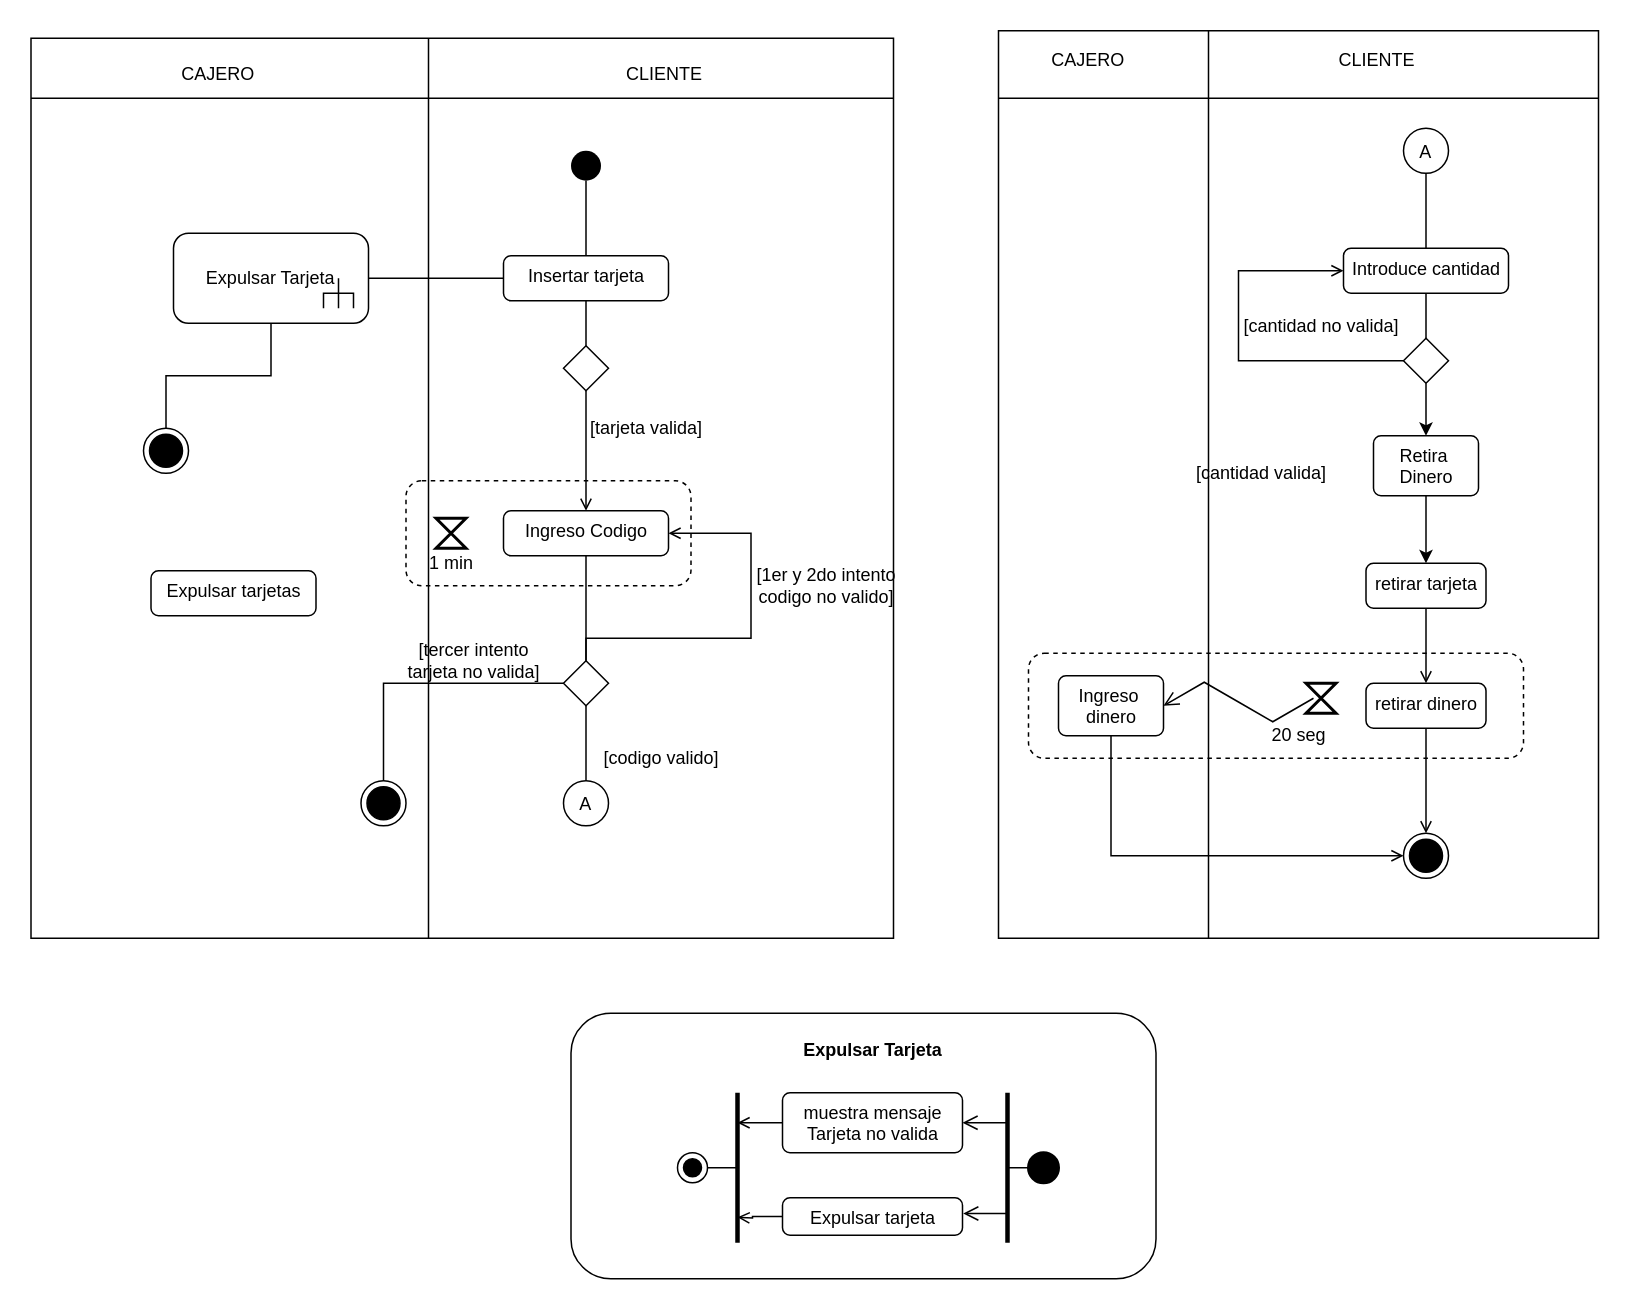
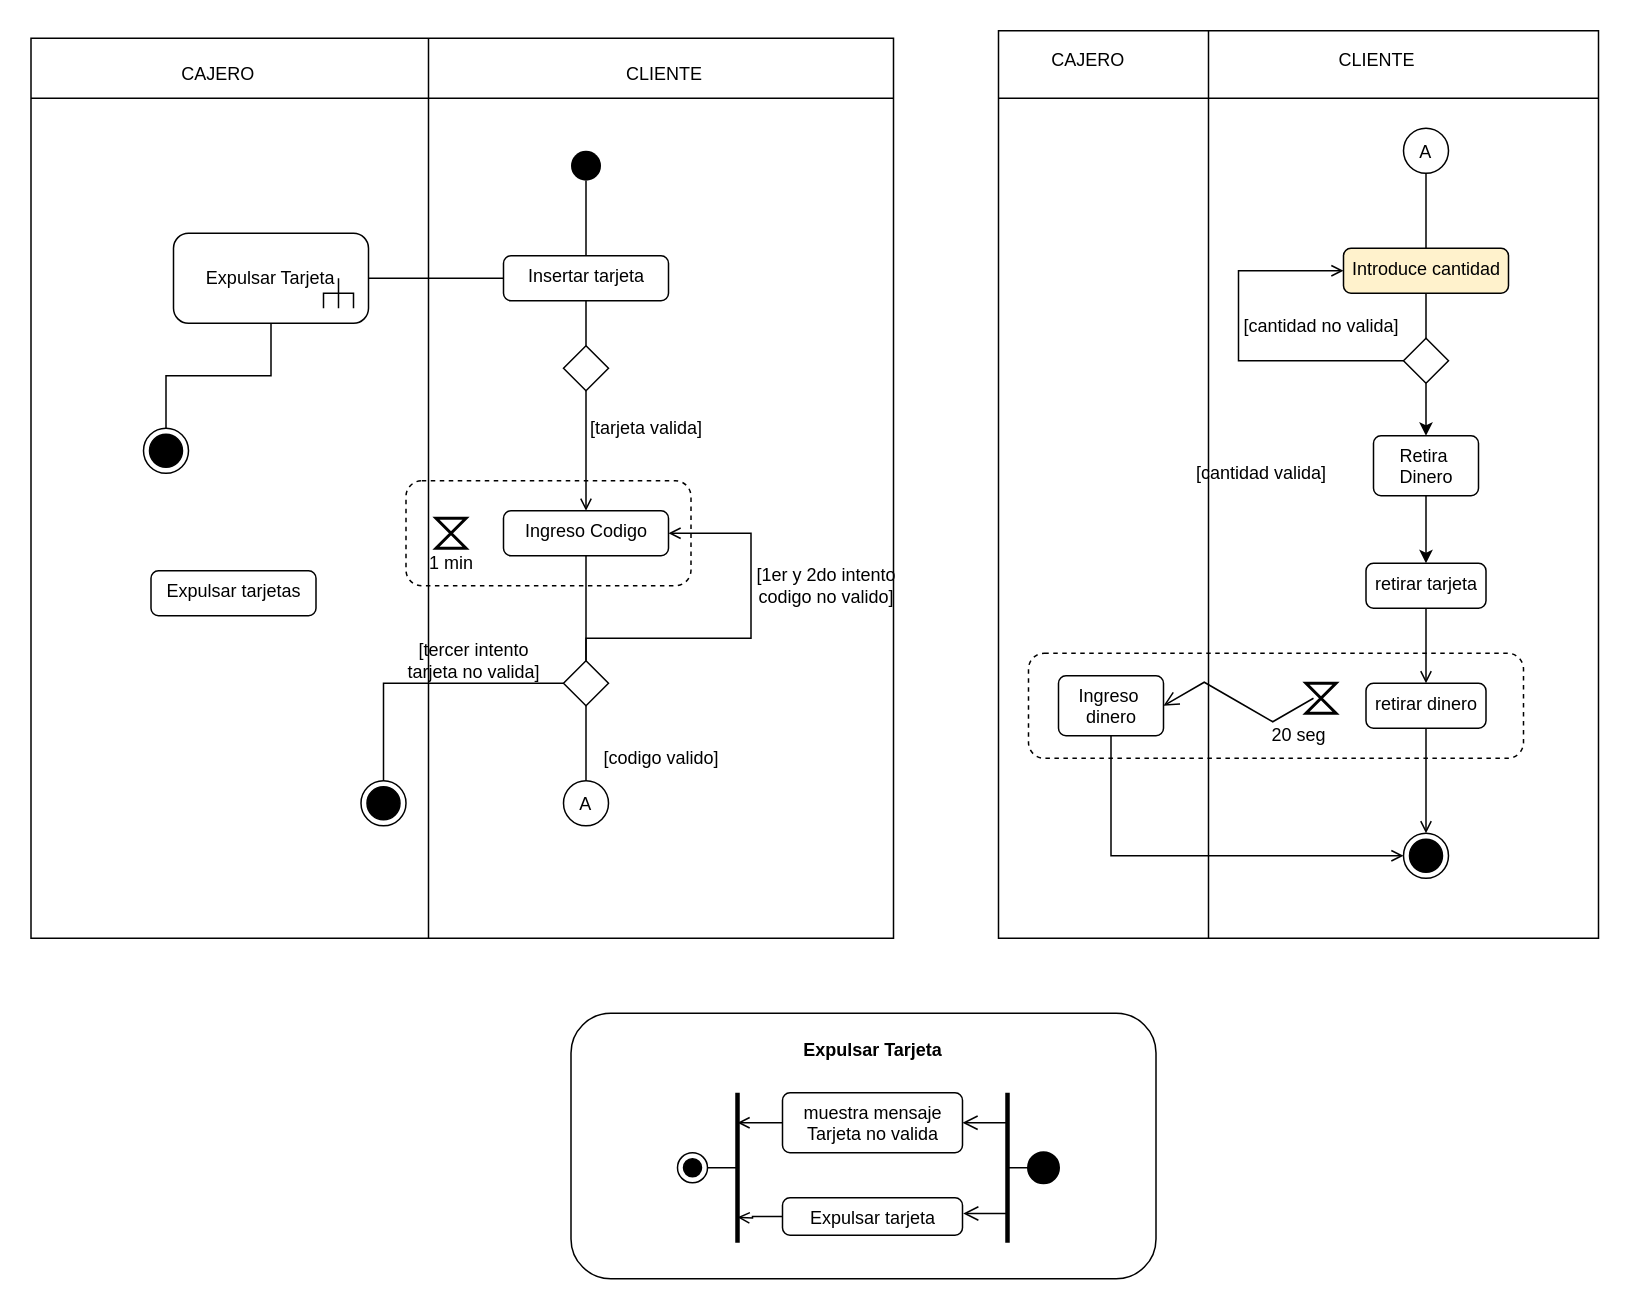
node "Introduce cantidad": fillcolor #ffffff -> #fff2cc
